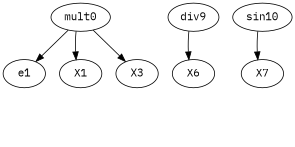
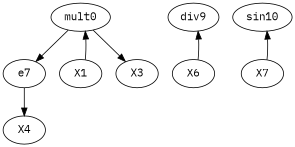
edge "mult0" -> "X1": reversed
edge "div9" -> "X6": reversed
edge "sin10" -> "X7": reversed
node "e1": label "e1" -> "e7"
node "X4": added
